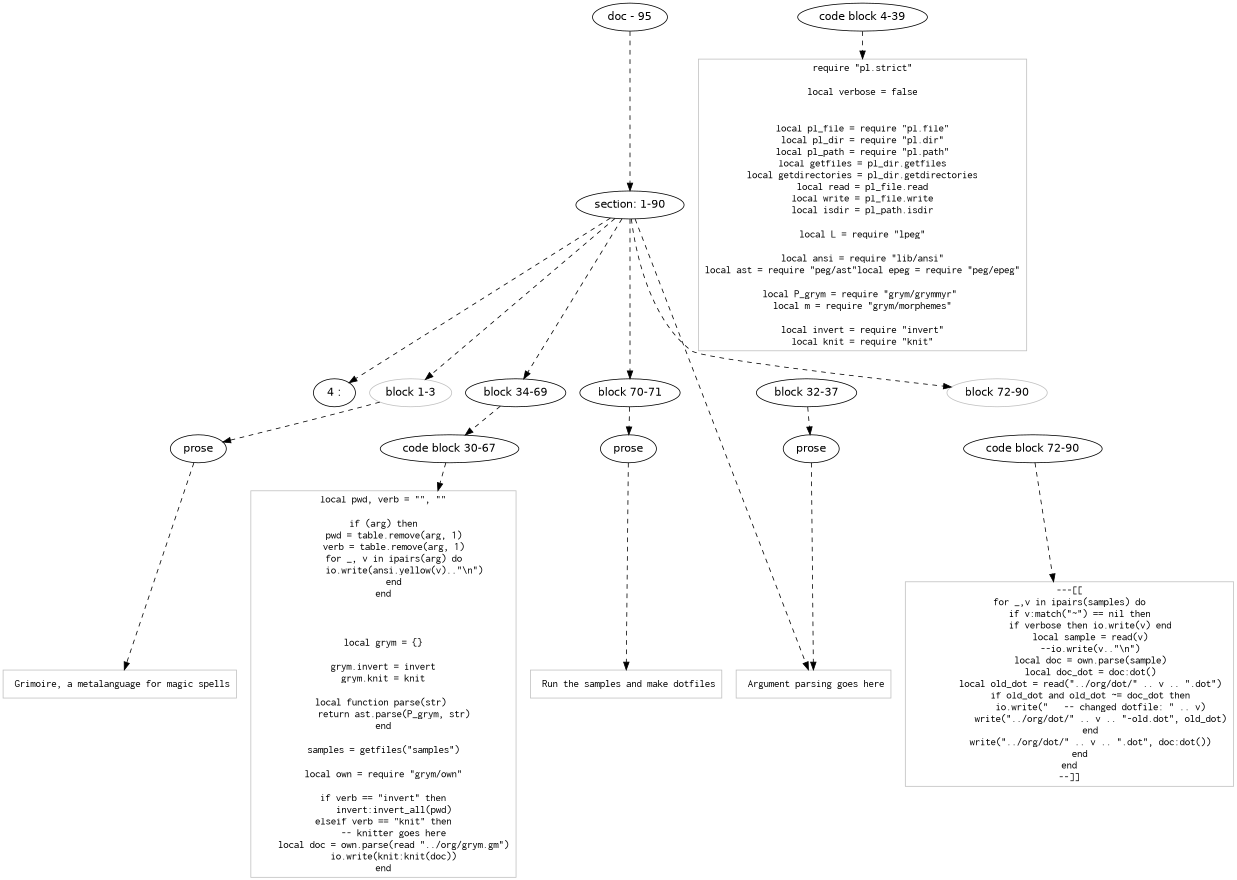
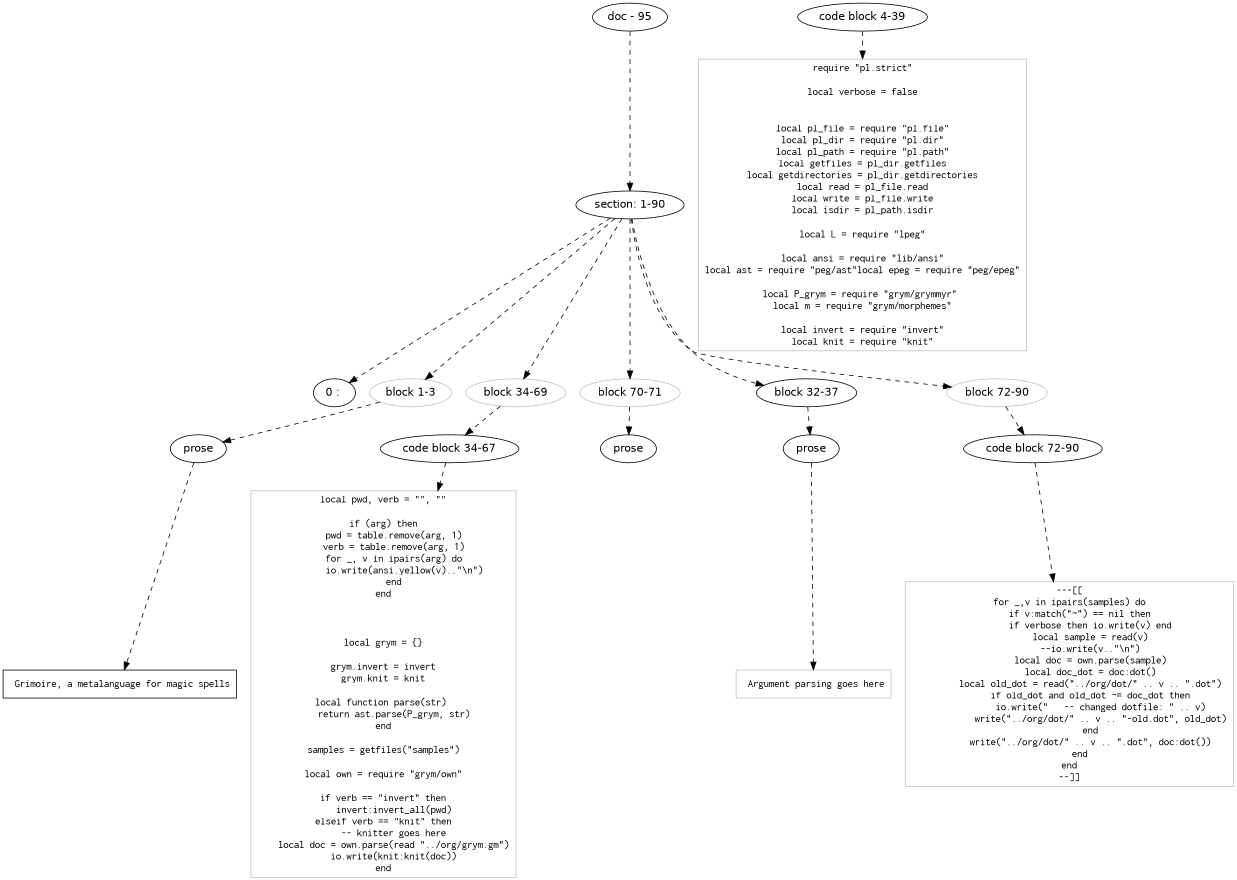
node "4 :": label "4 :" -> "0 :"
node "block 34-69": color black -> Gray
node "block 70-71": color black -> Gray
edge "block 72-90" -> "code block 72-90": added
edge "section: 1-90" -> "Argument parsing goes here": now "section: 1-90" -> "block 32-37"
node "code block 30-67": label "code block 30-67" -> "code block 34-67"
node "Grimoire, a metalanguage for magic spells": color Gray -> black
node "Run the samples and make dotfiles": removed
